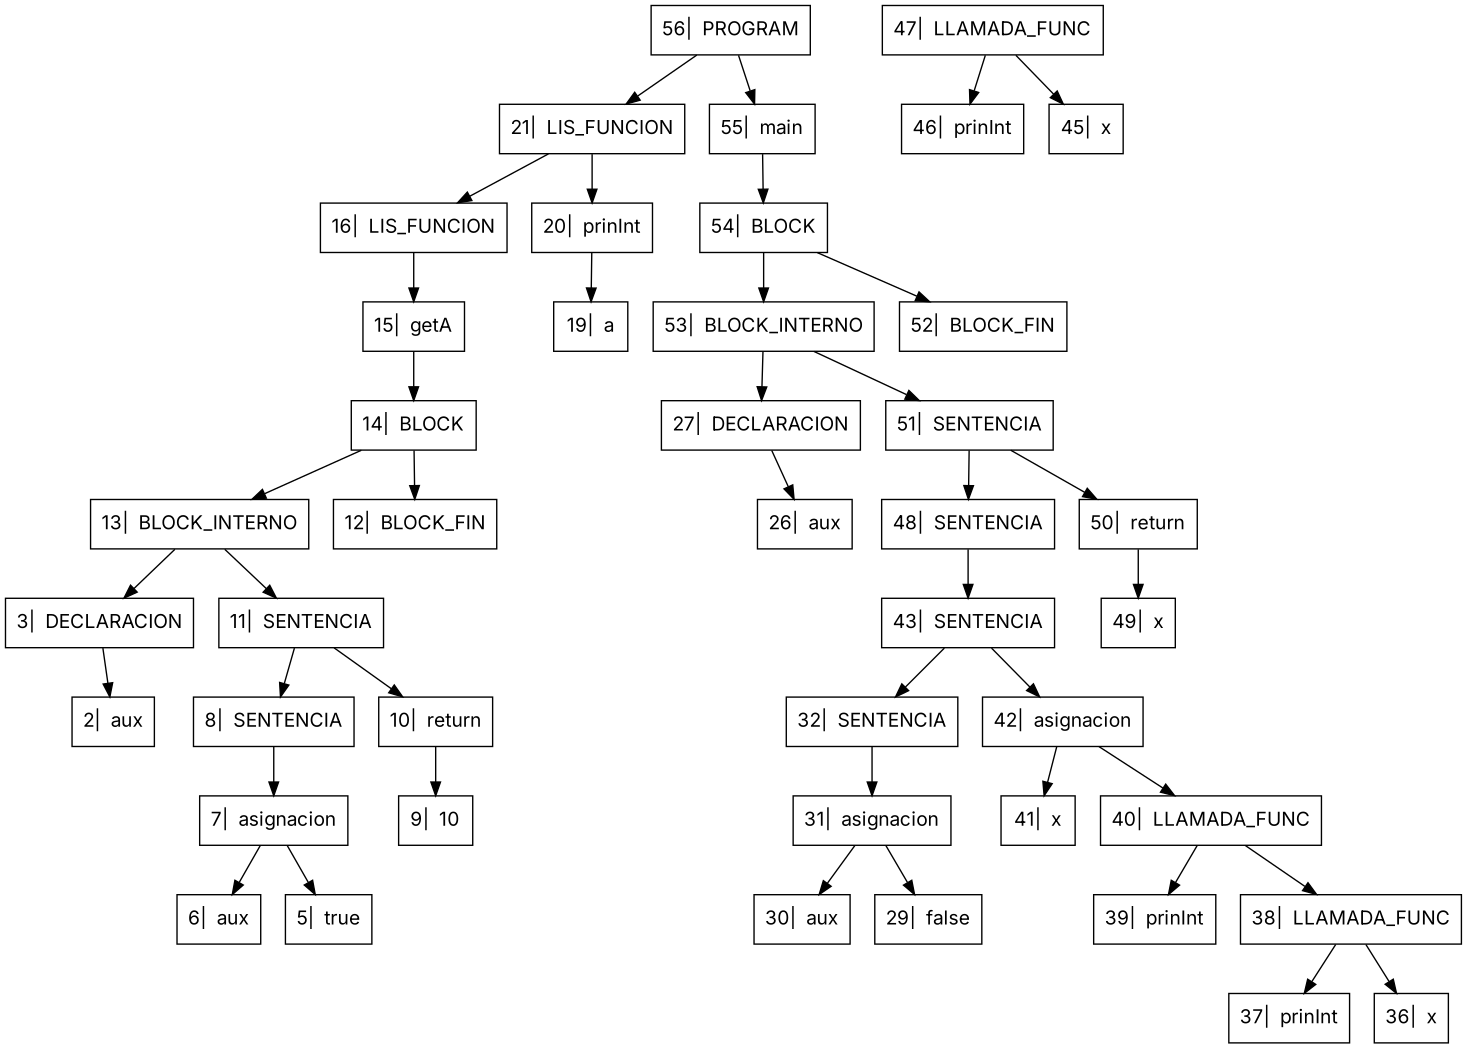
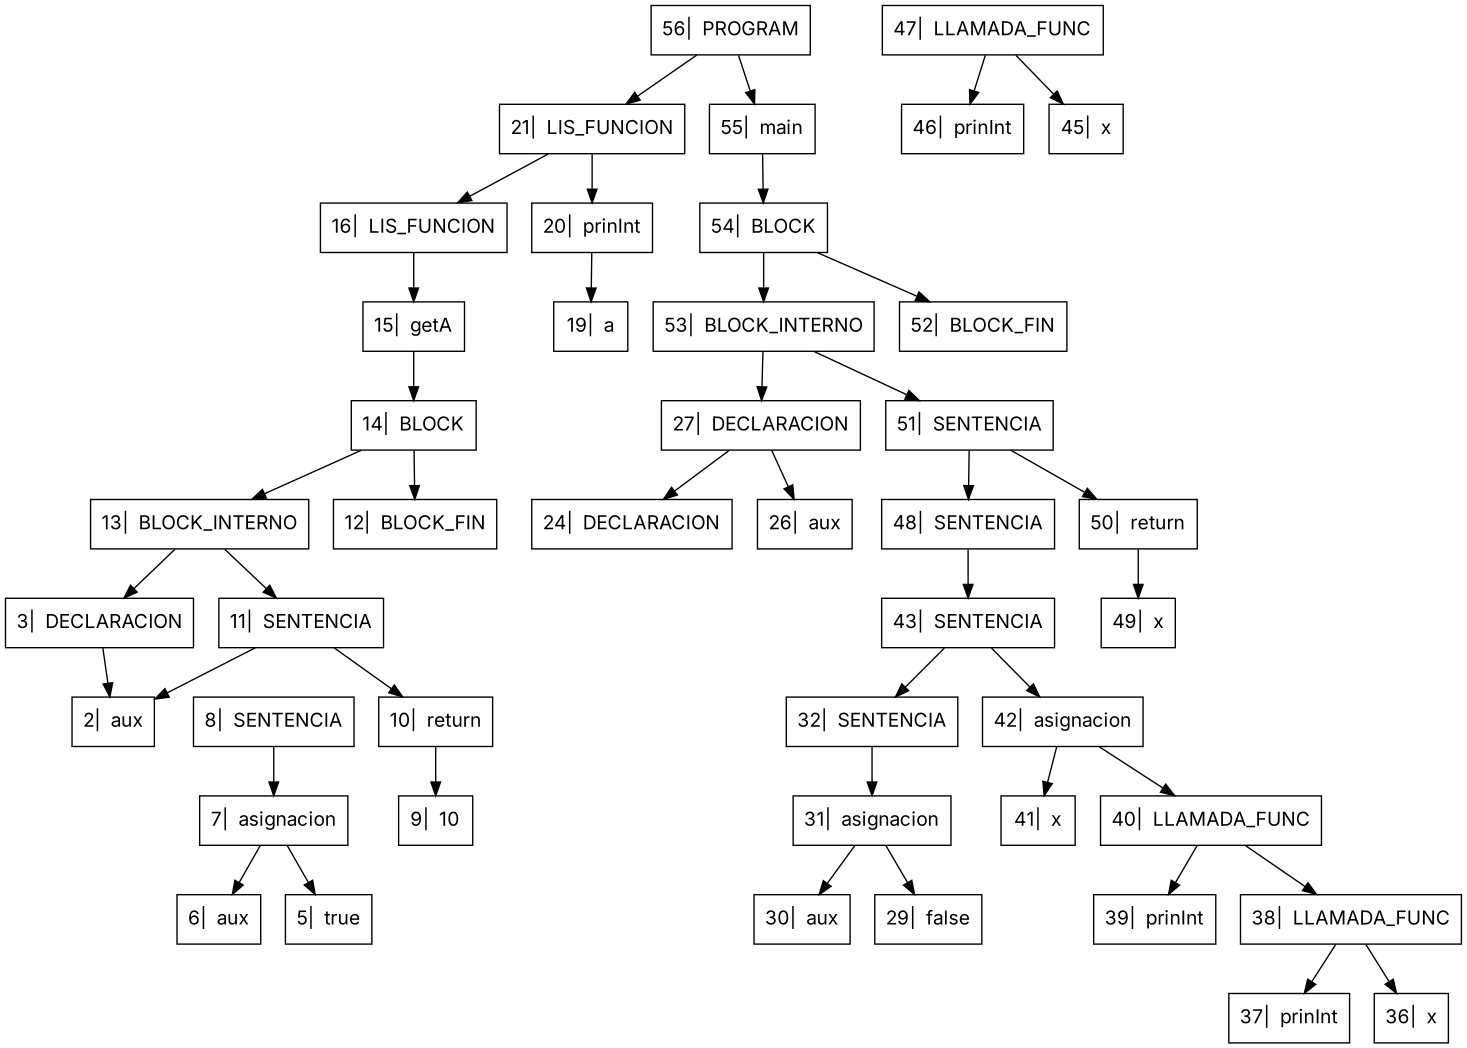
node "24|  DECLARACION": added
edge "11|  SENTENCIA" -> "8|  SENTENCIA": now "11|  SENTENCIA" -> "2|  aux"
